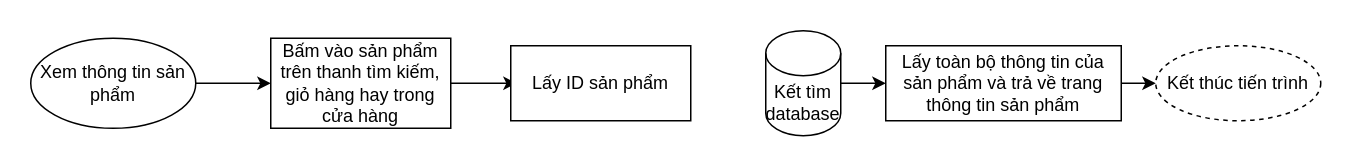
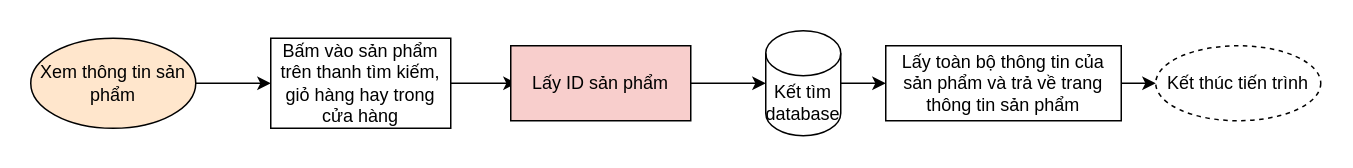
node "Xem thông tin sản phẩm": fillcolor #ffffff -> #ffe6cc
node "Lấy ID sản phẩm": fillcolor #ffffff -> #f8cecc
edge "Lấy ID sản phẩm" -> "Kết tìm database": added
